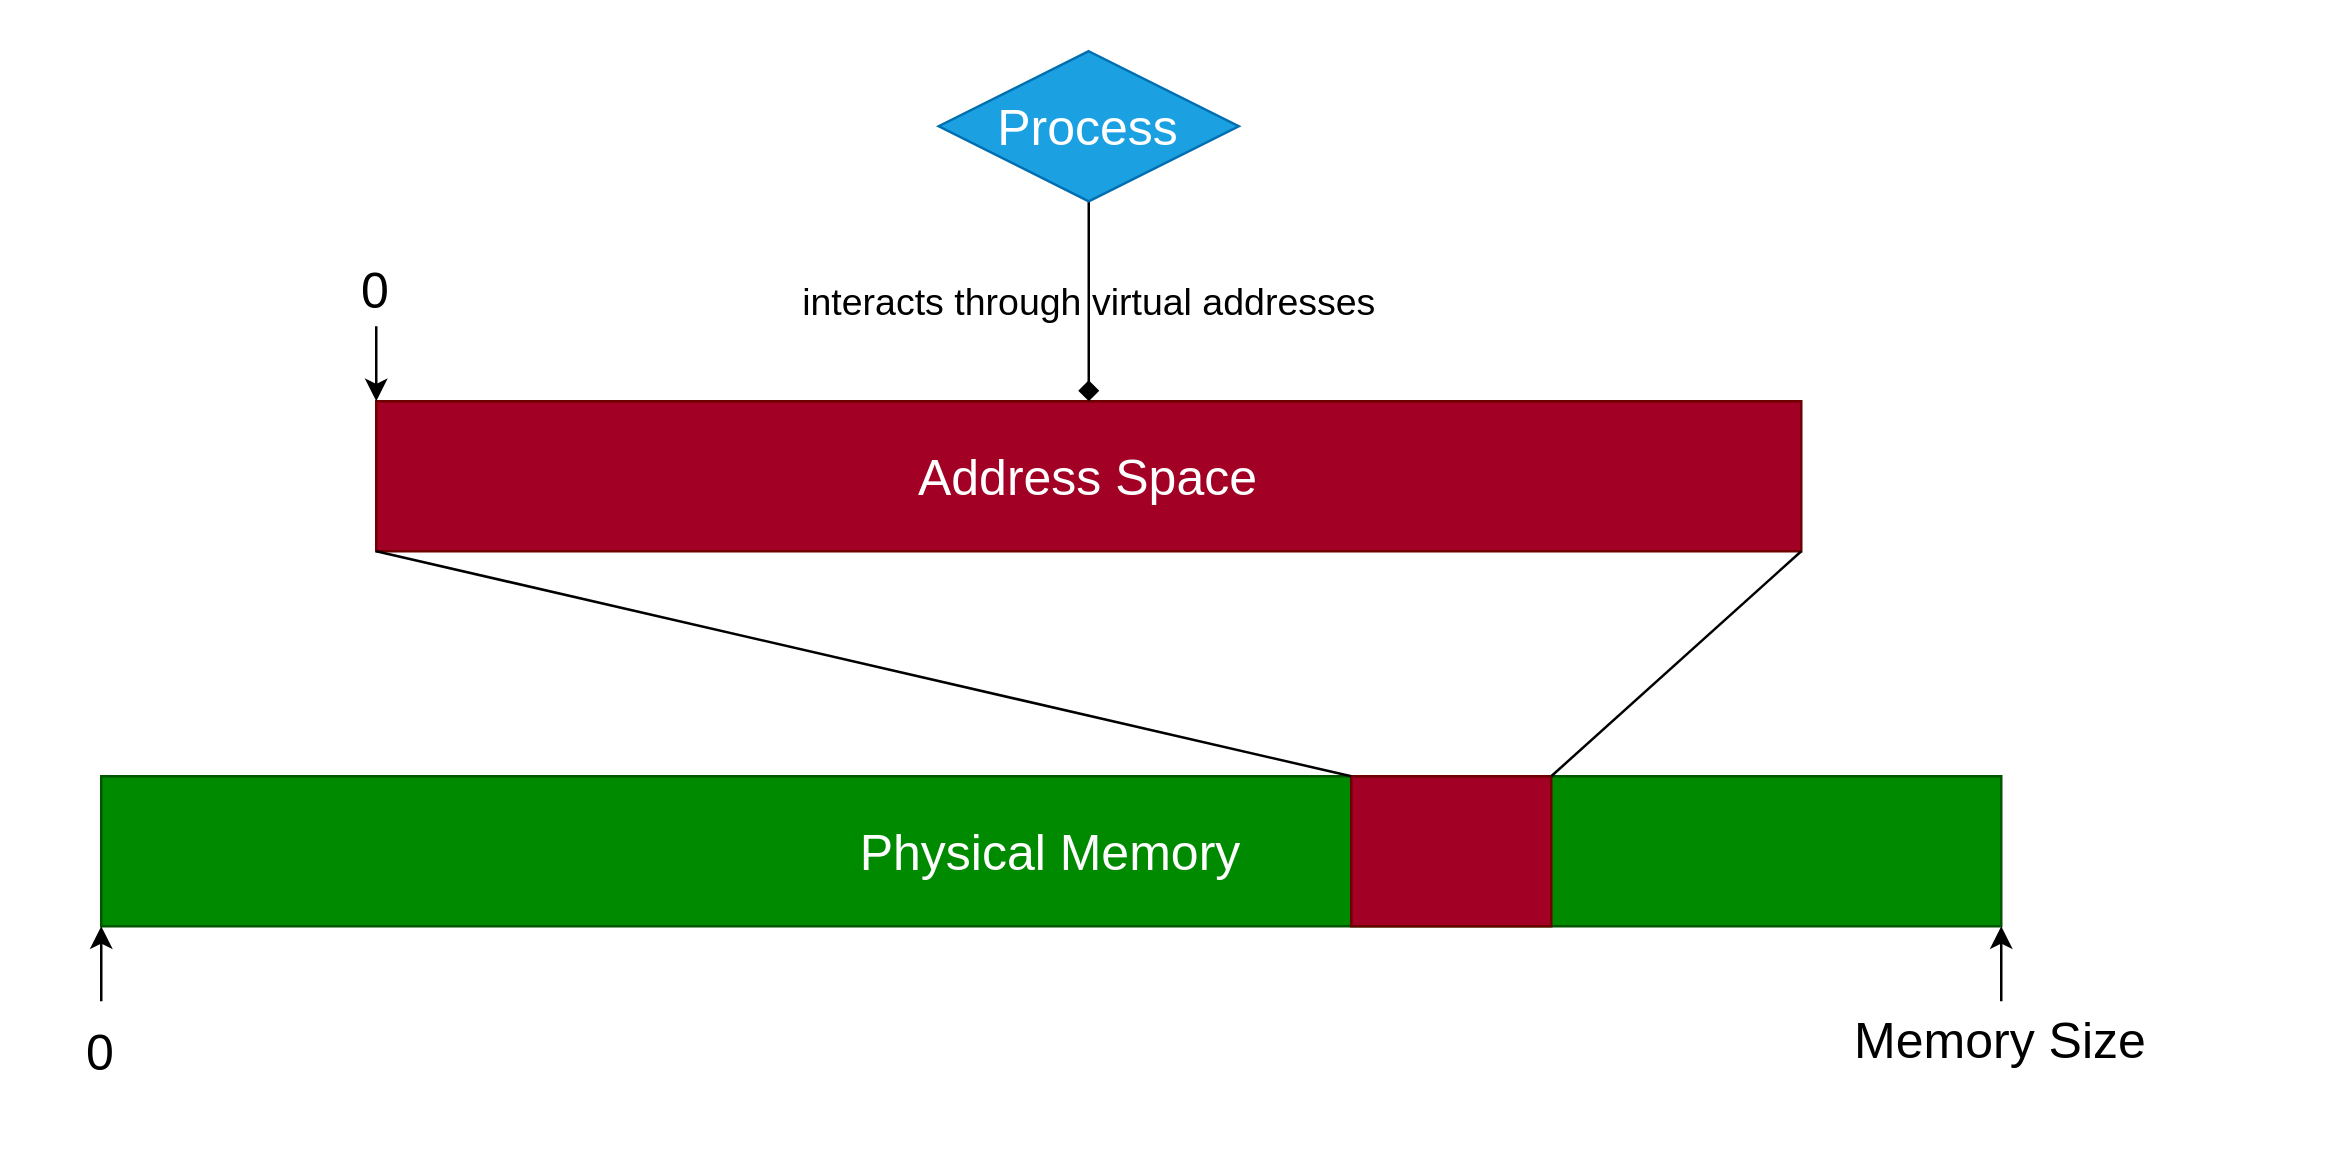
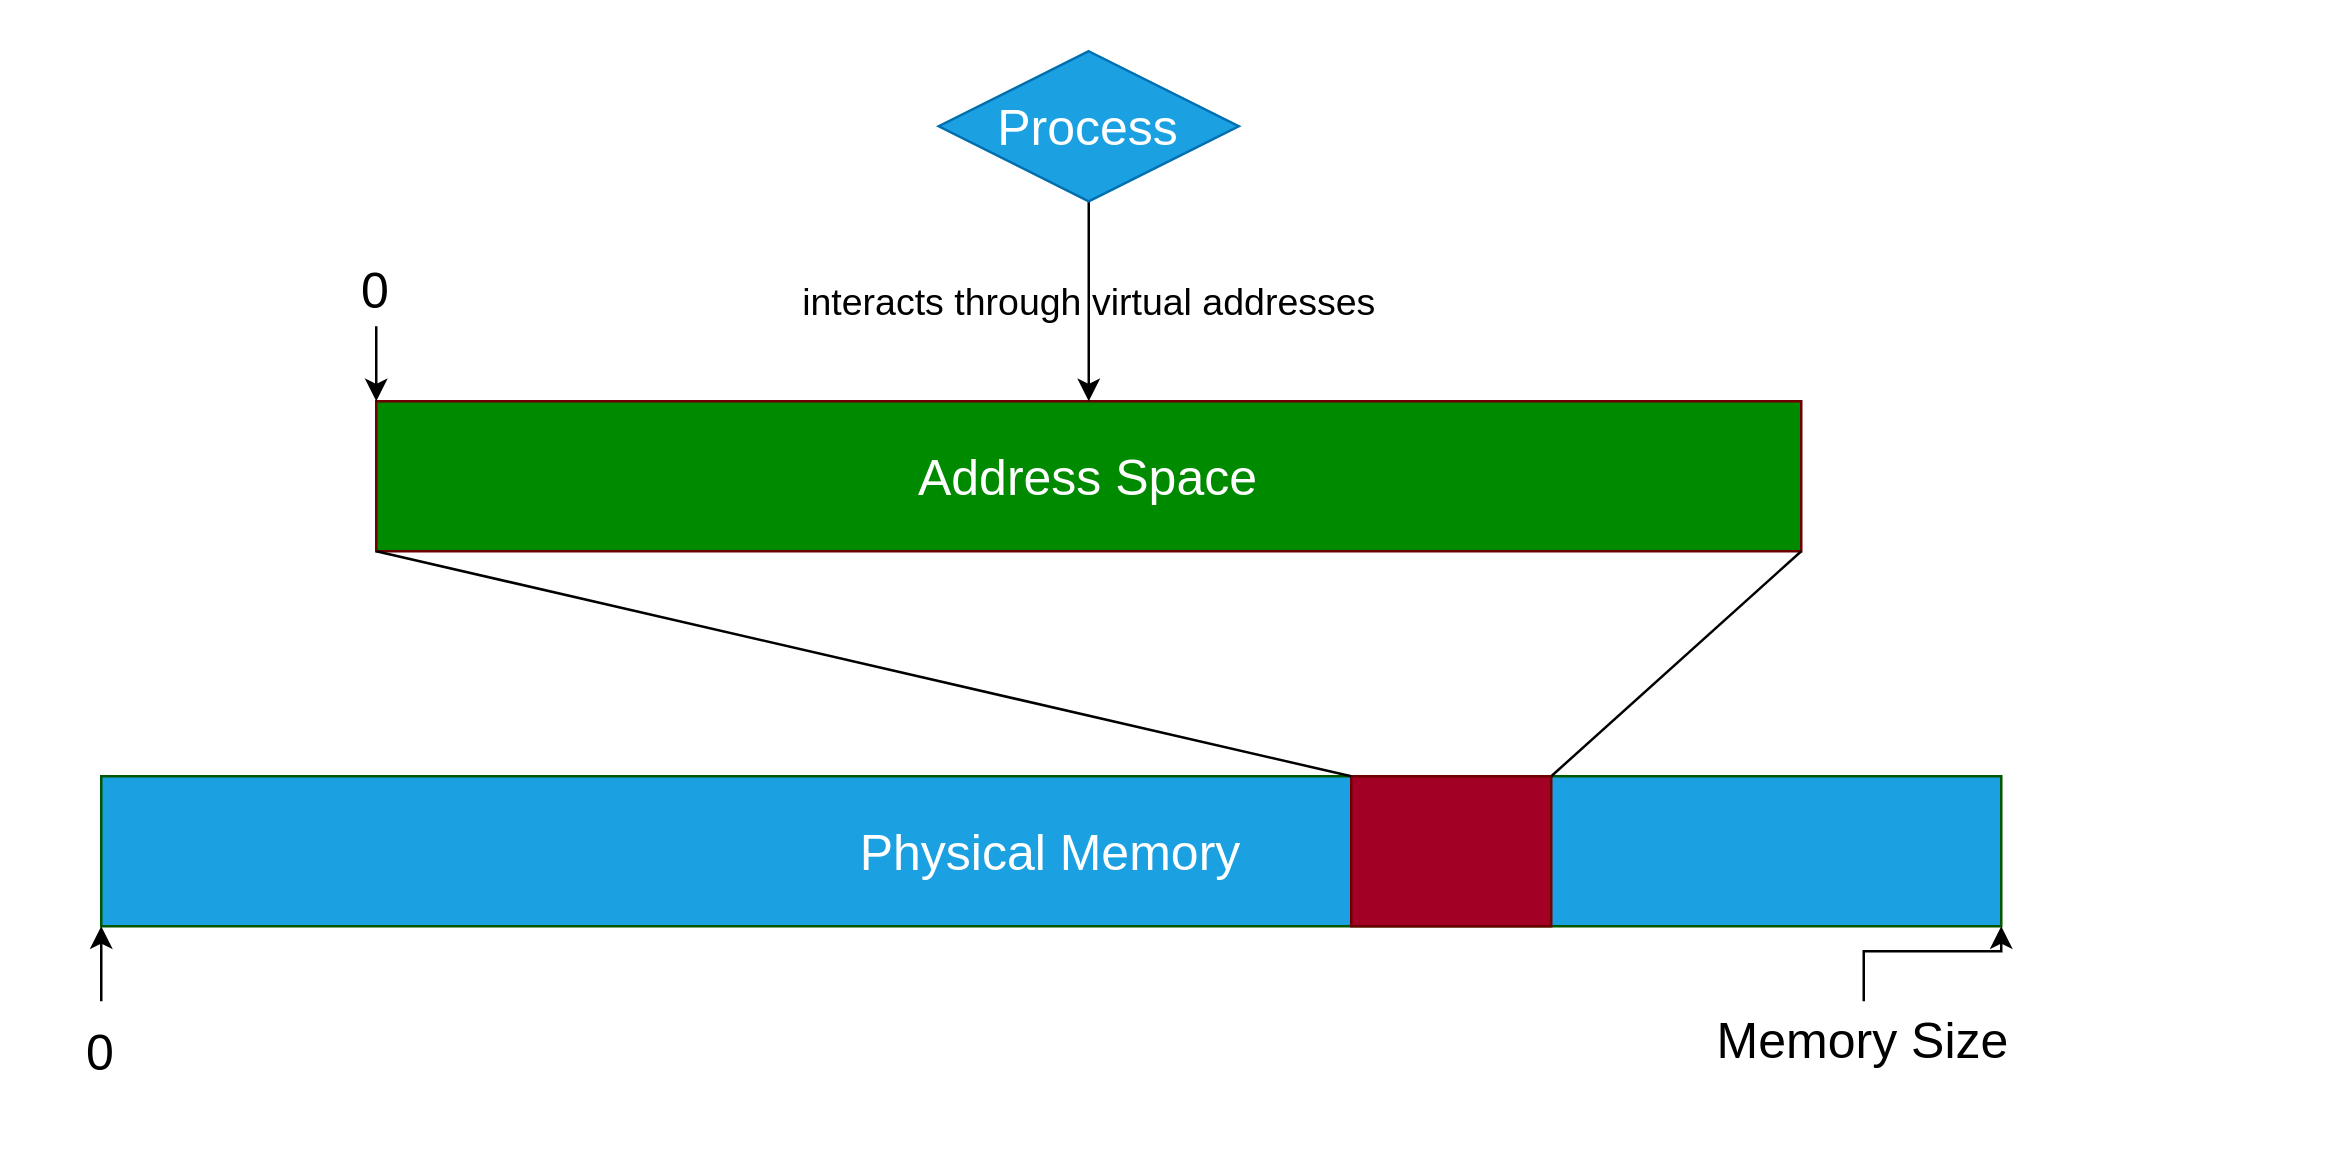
edge "Process" -> "Address Space": arrowhead diamond -> classic
node "Address Space": fillcolor #a20025 -> #008a00
node "Physical Memory": fillcolor #008a00 -> #1ba1e2
node "Memory Size": moved (2001, 1039) -> (1864, 1039)
